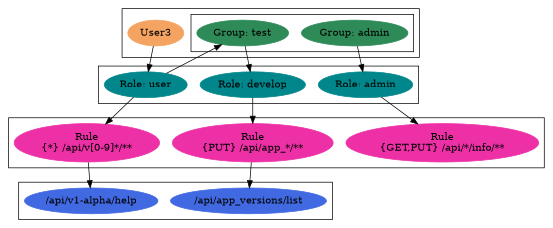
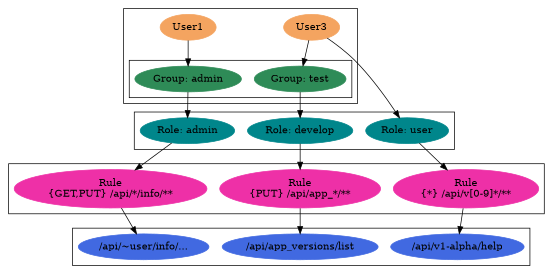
node "User1": added
edge "Role: user" -> "Group: test": now "User3" -> "Group: test"
node "/api/~user/info/...": added
